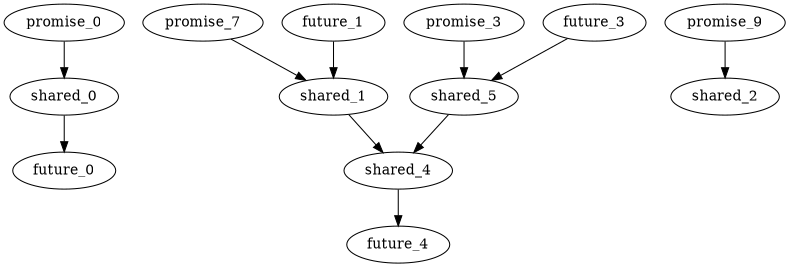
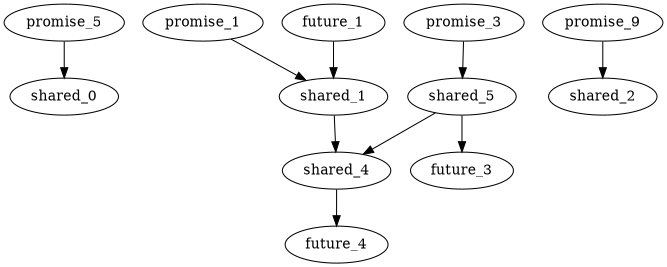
node "promise_0": label "promise_0" -> "promise_5"
node "promise_7": label "promise_7" -> "promise_1"
edge "future_3" -> "shared_5": reversed
node "future_0": removed
